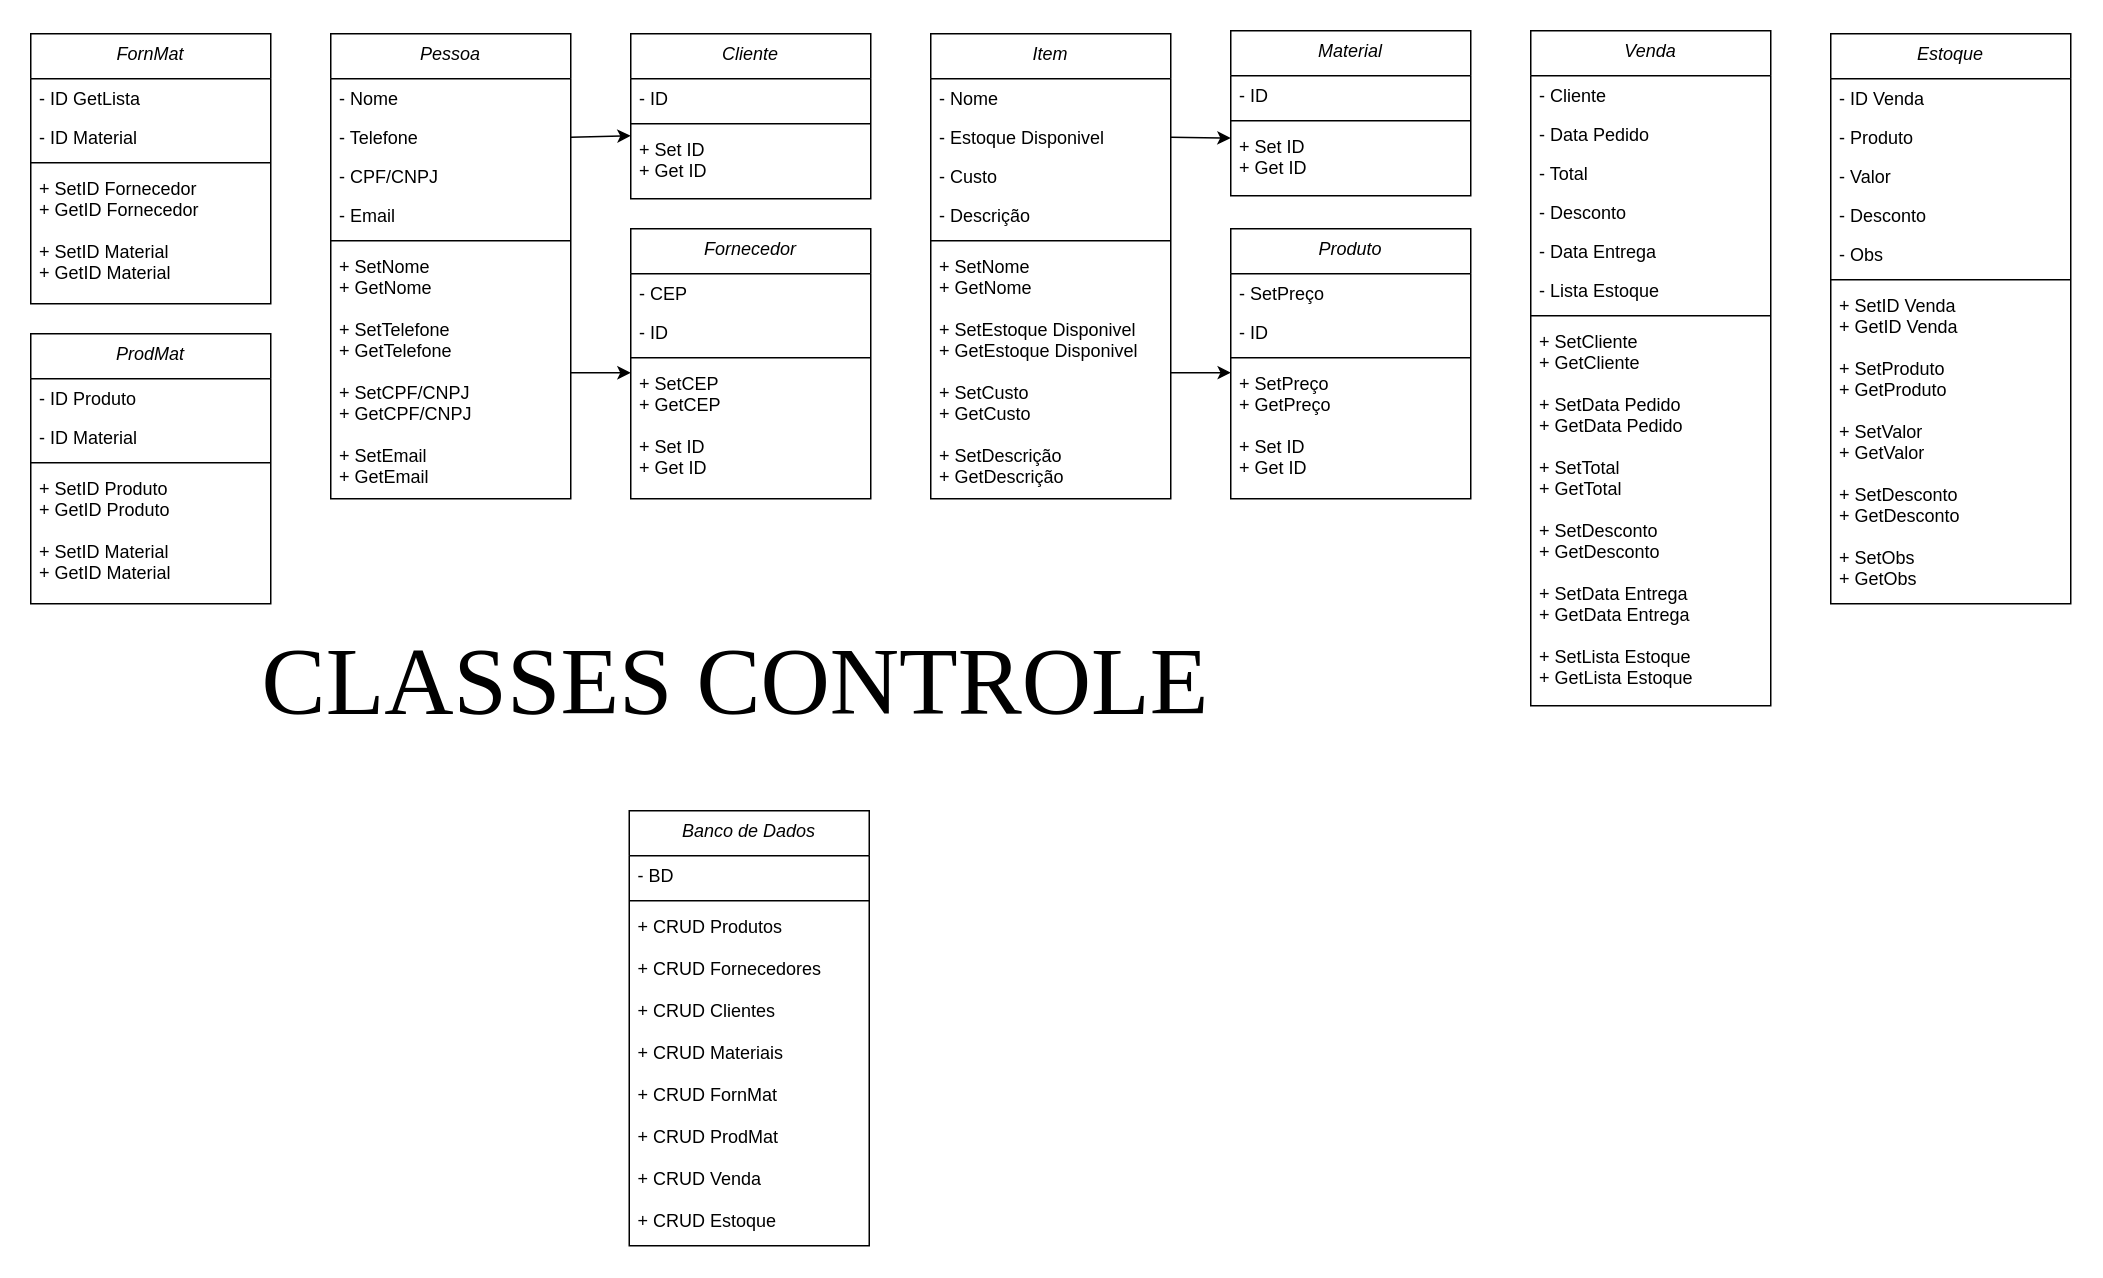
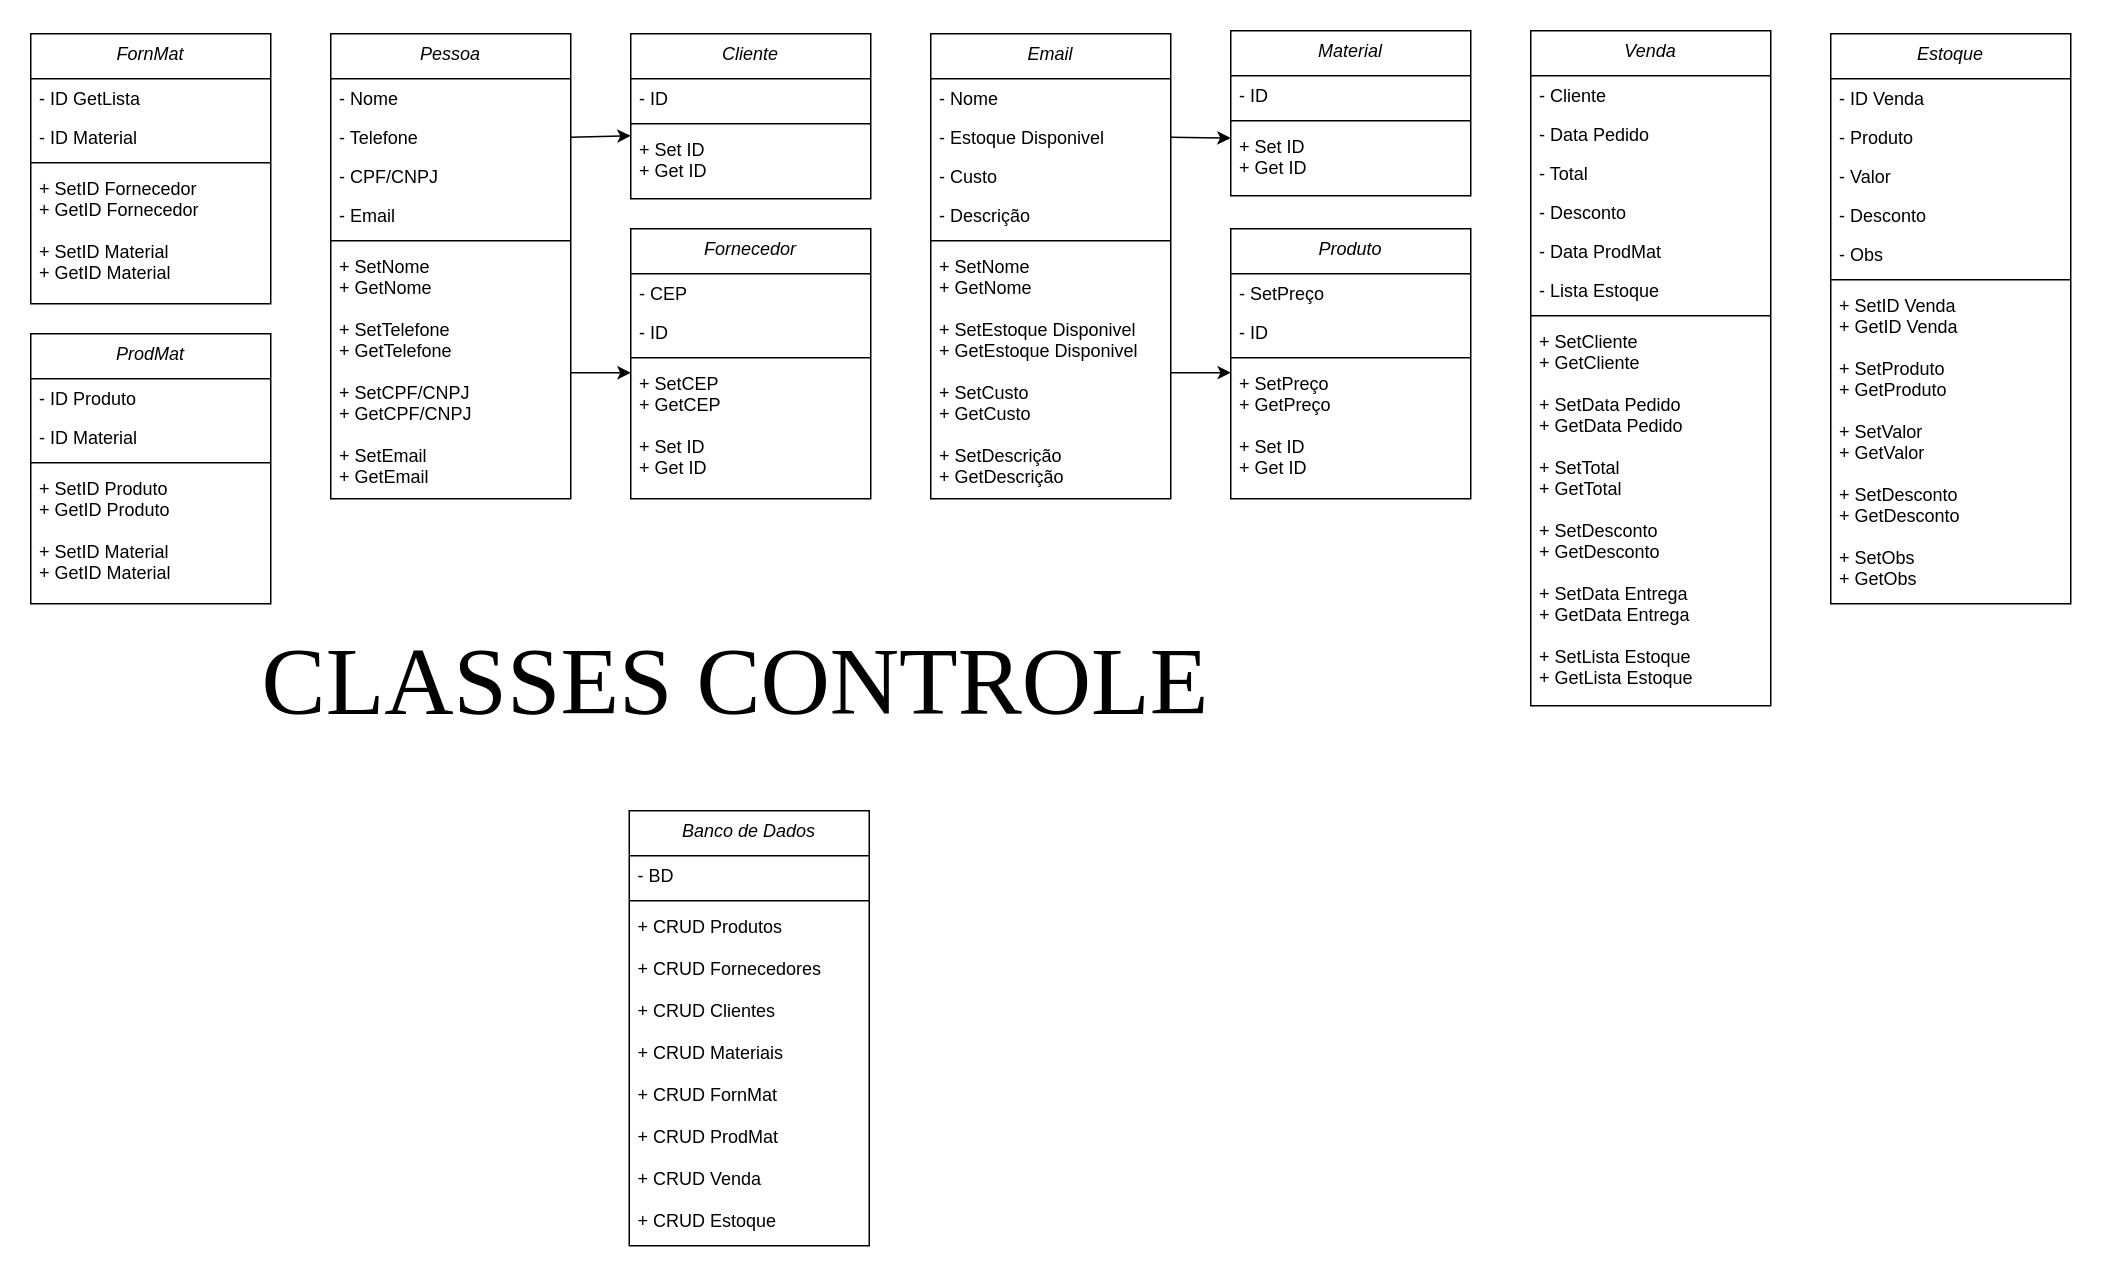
node "Item": label "Item" -> "Email"
node "- Data Entrega": label "- Data Entrega" -> "- Data ProdMat"
